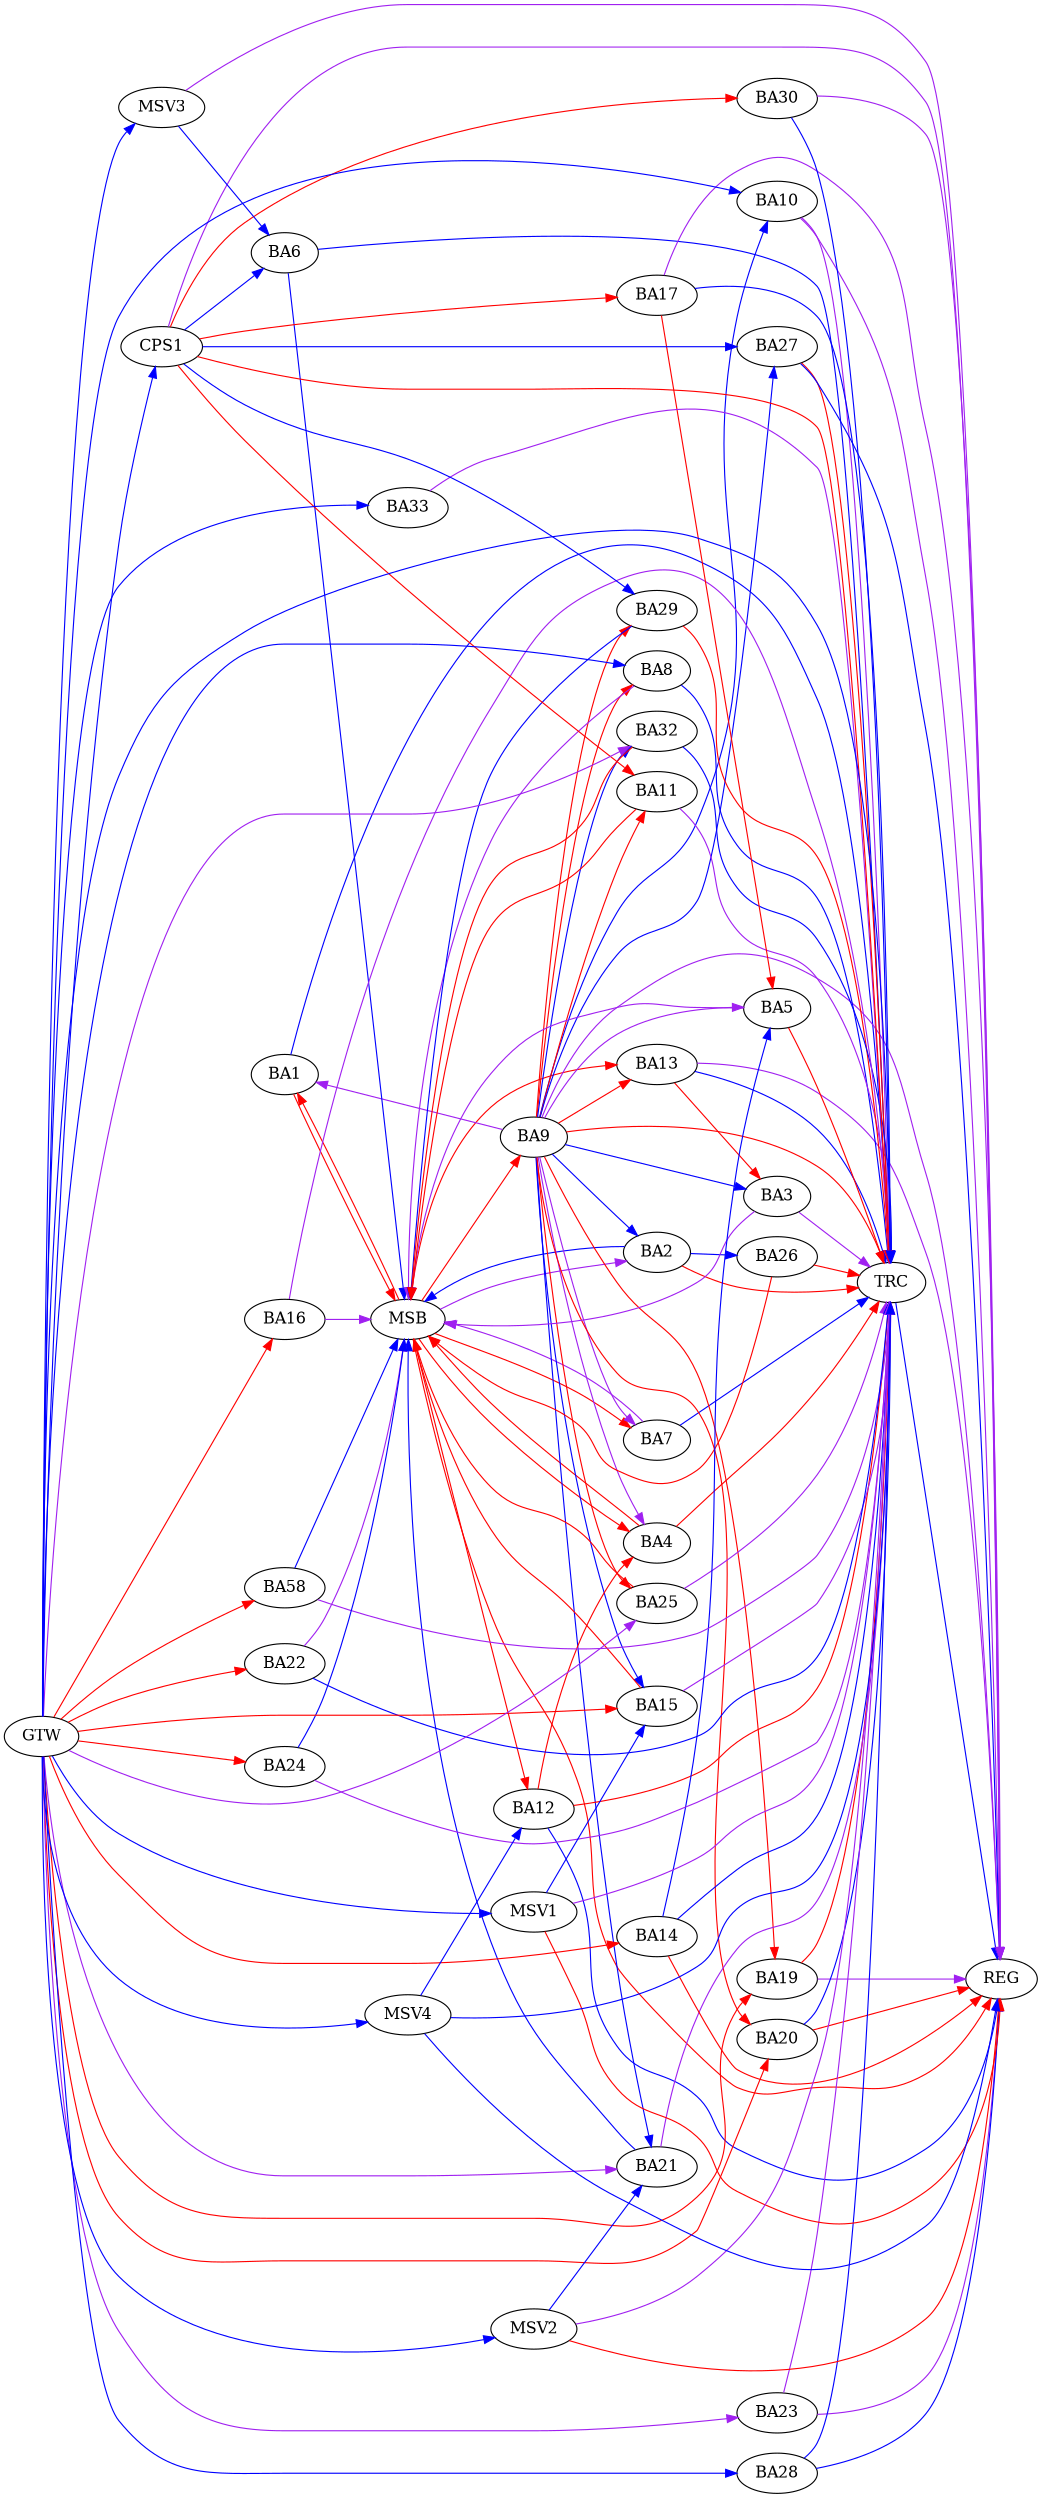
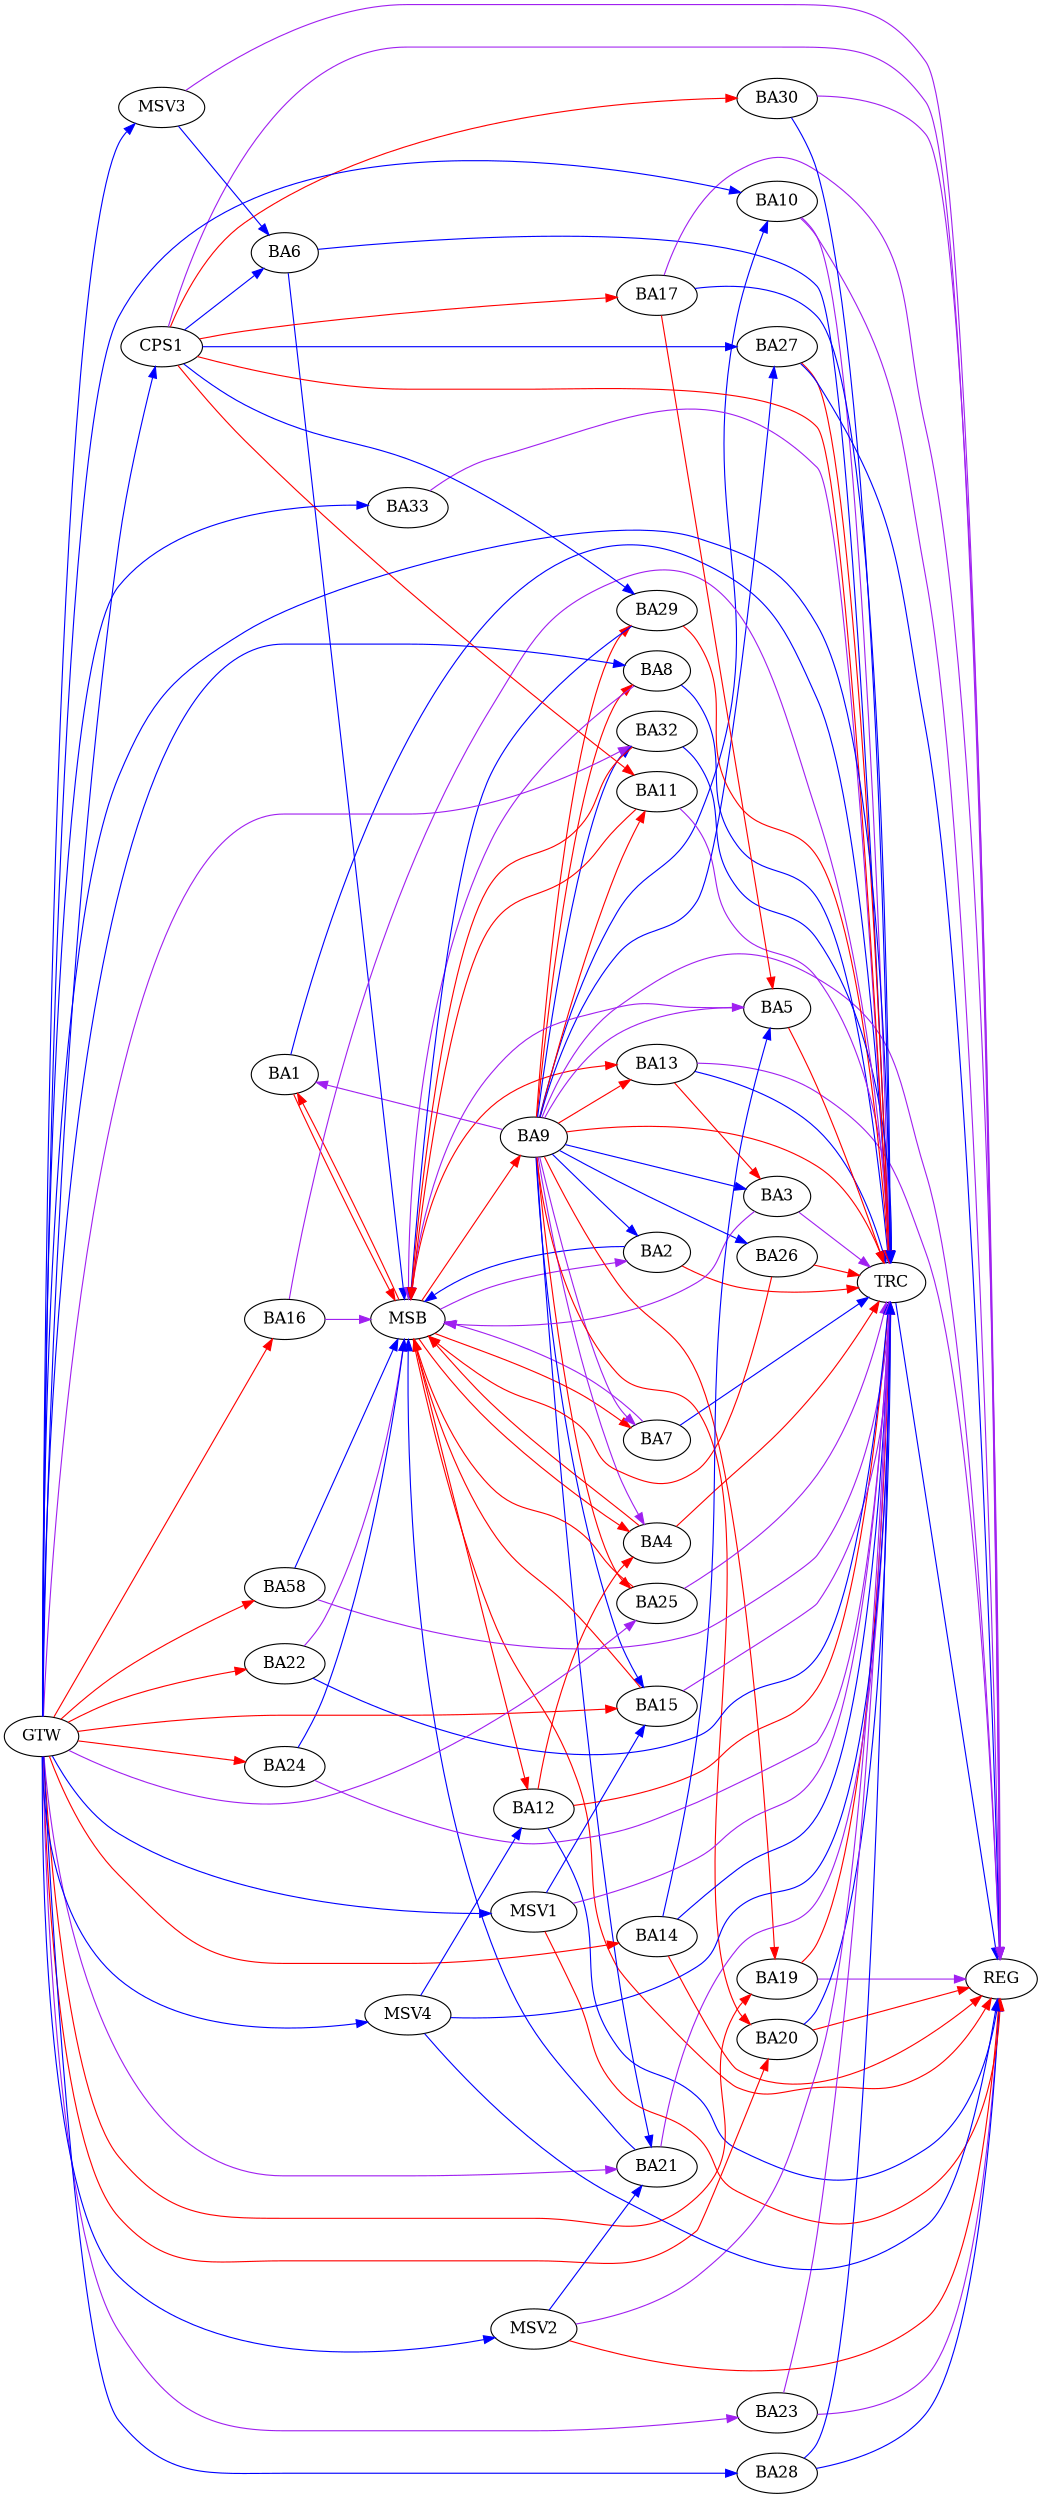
edge "BA2" -> "BA26": now "BA9" -> "BA26"
